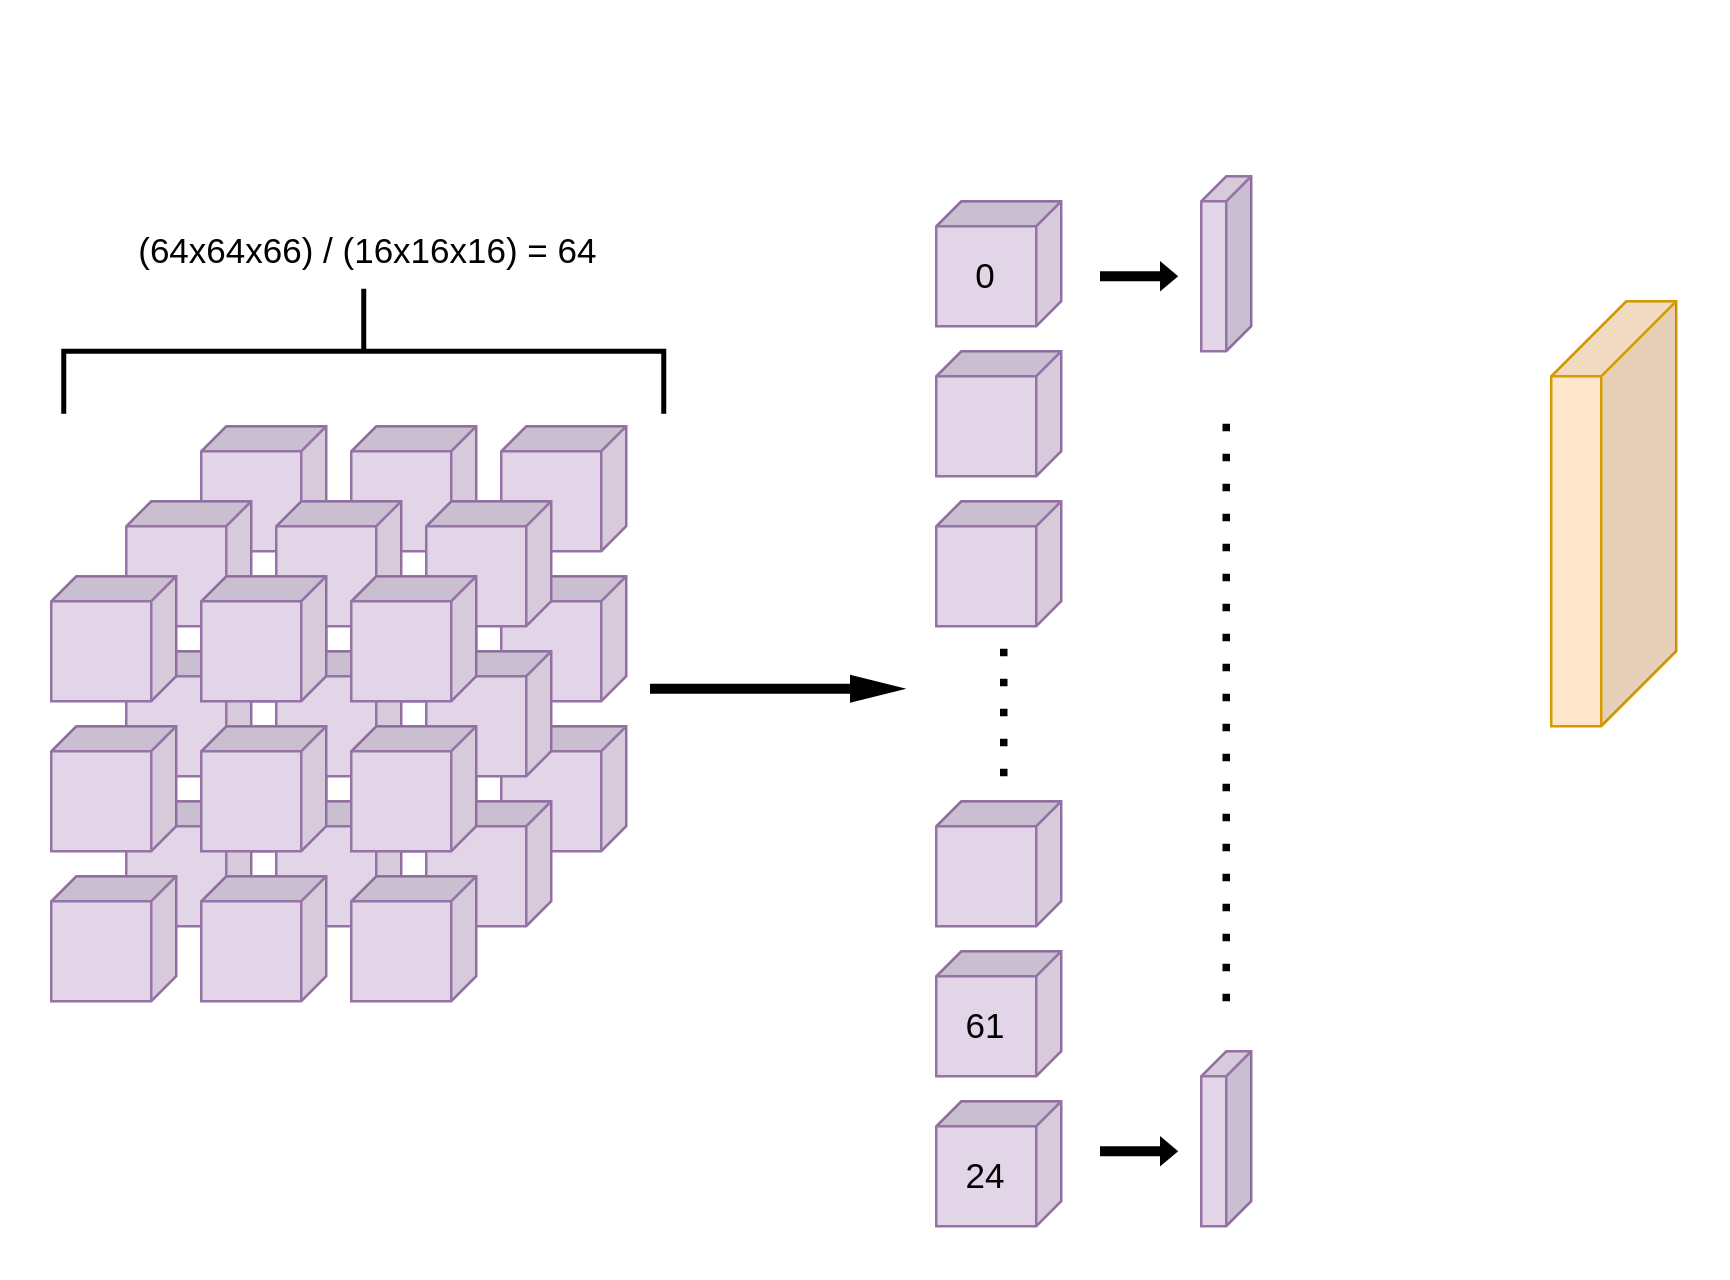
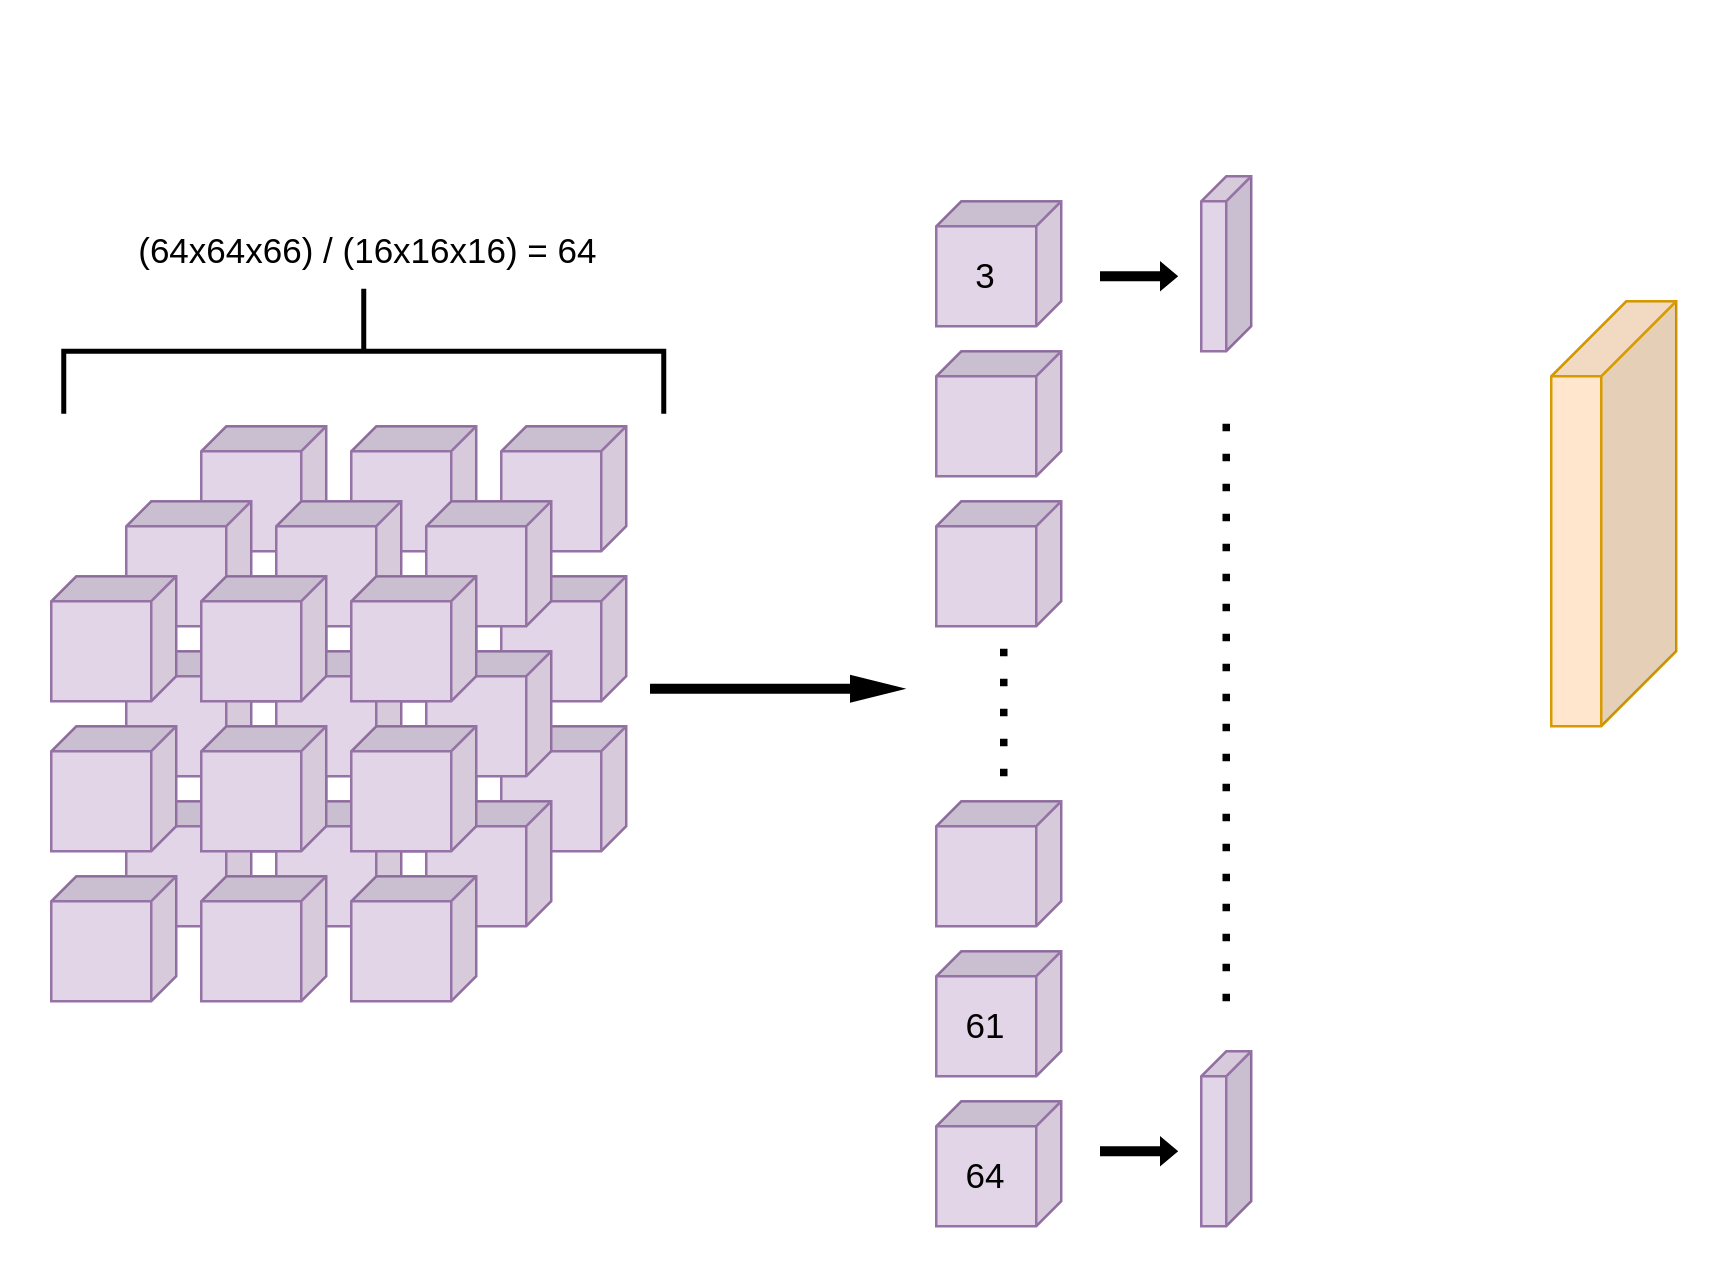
node "0": label "0" -> "3"
node "24": label "24" -> "64"
